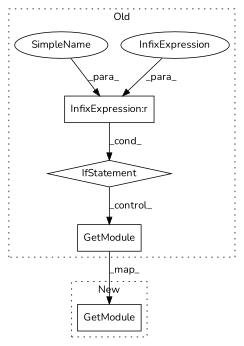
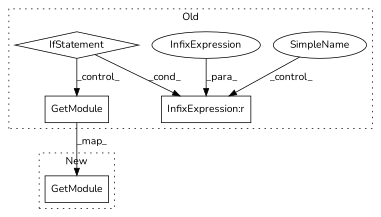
edge "SimpleName" -> "InfixExpression:r": label "_para_" -> "_control_"
edge "InfixExpression:r" -> "IfStatement": reversed
